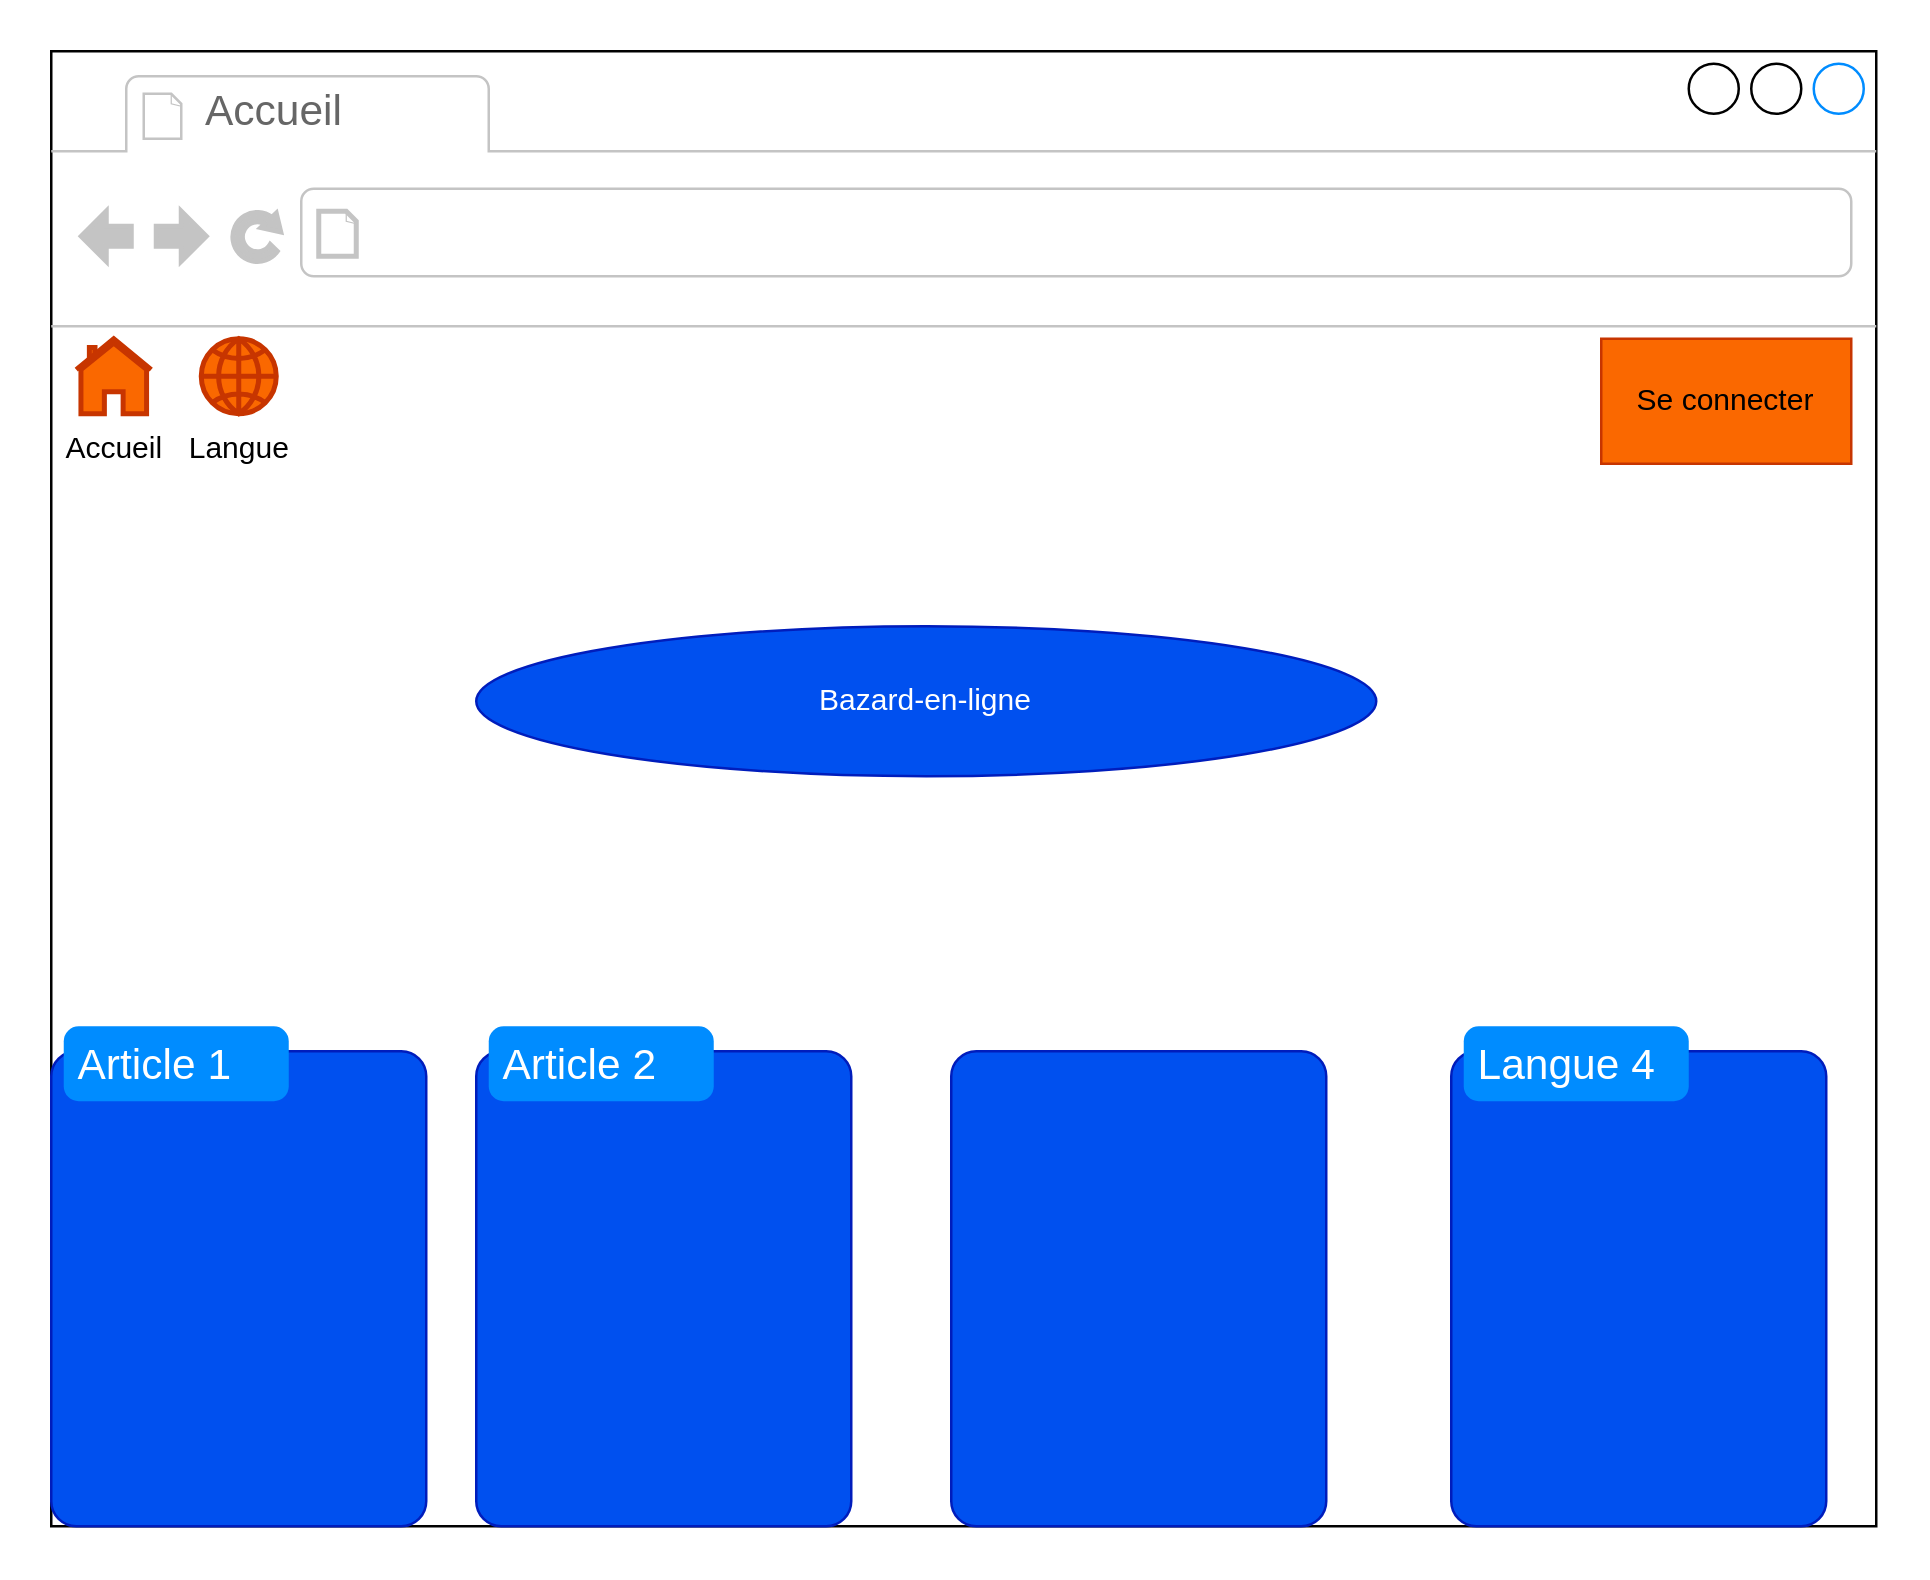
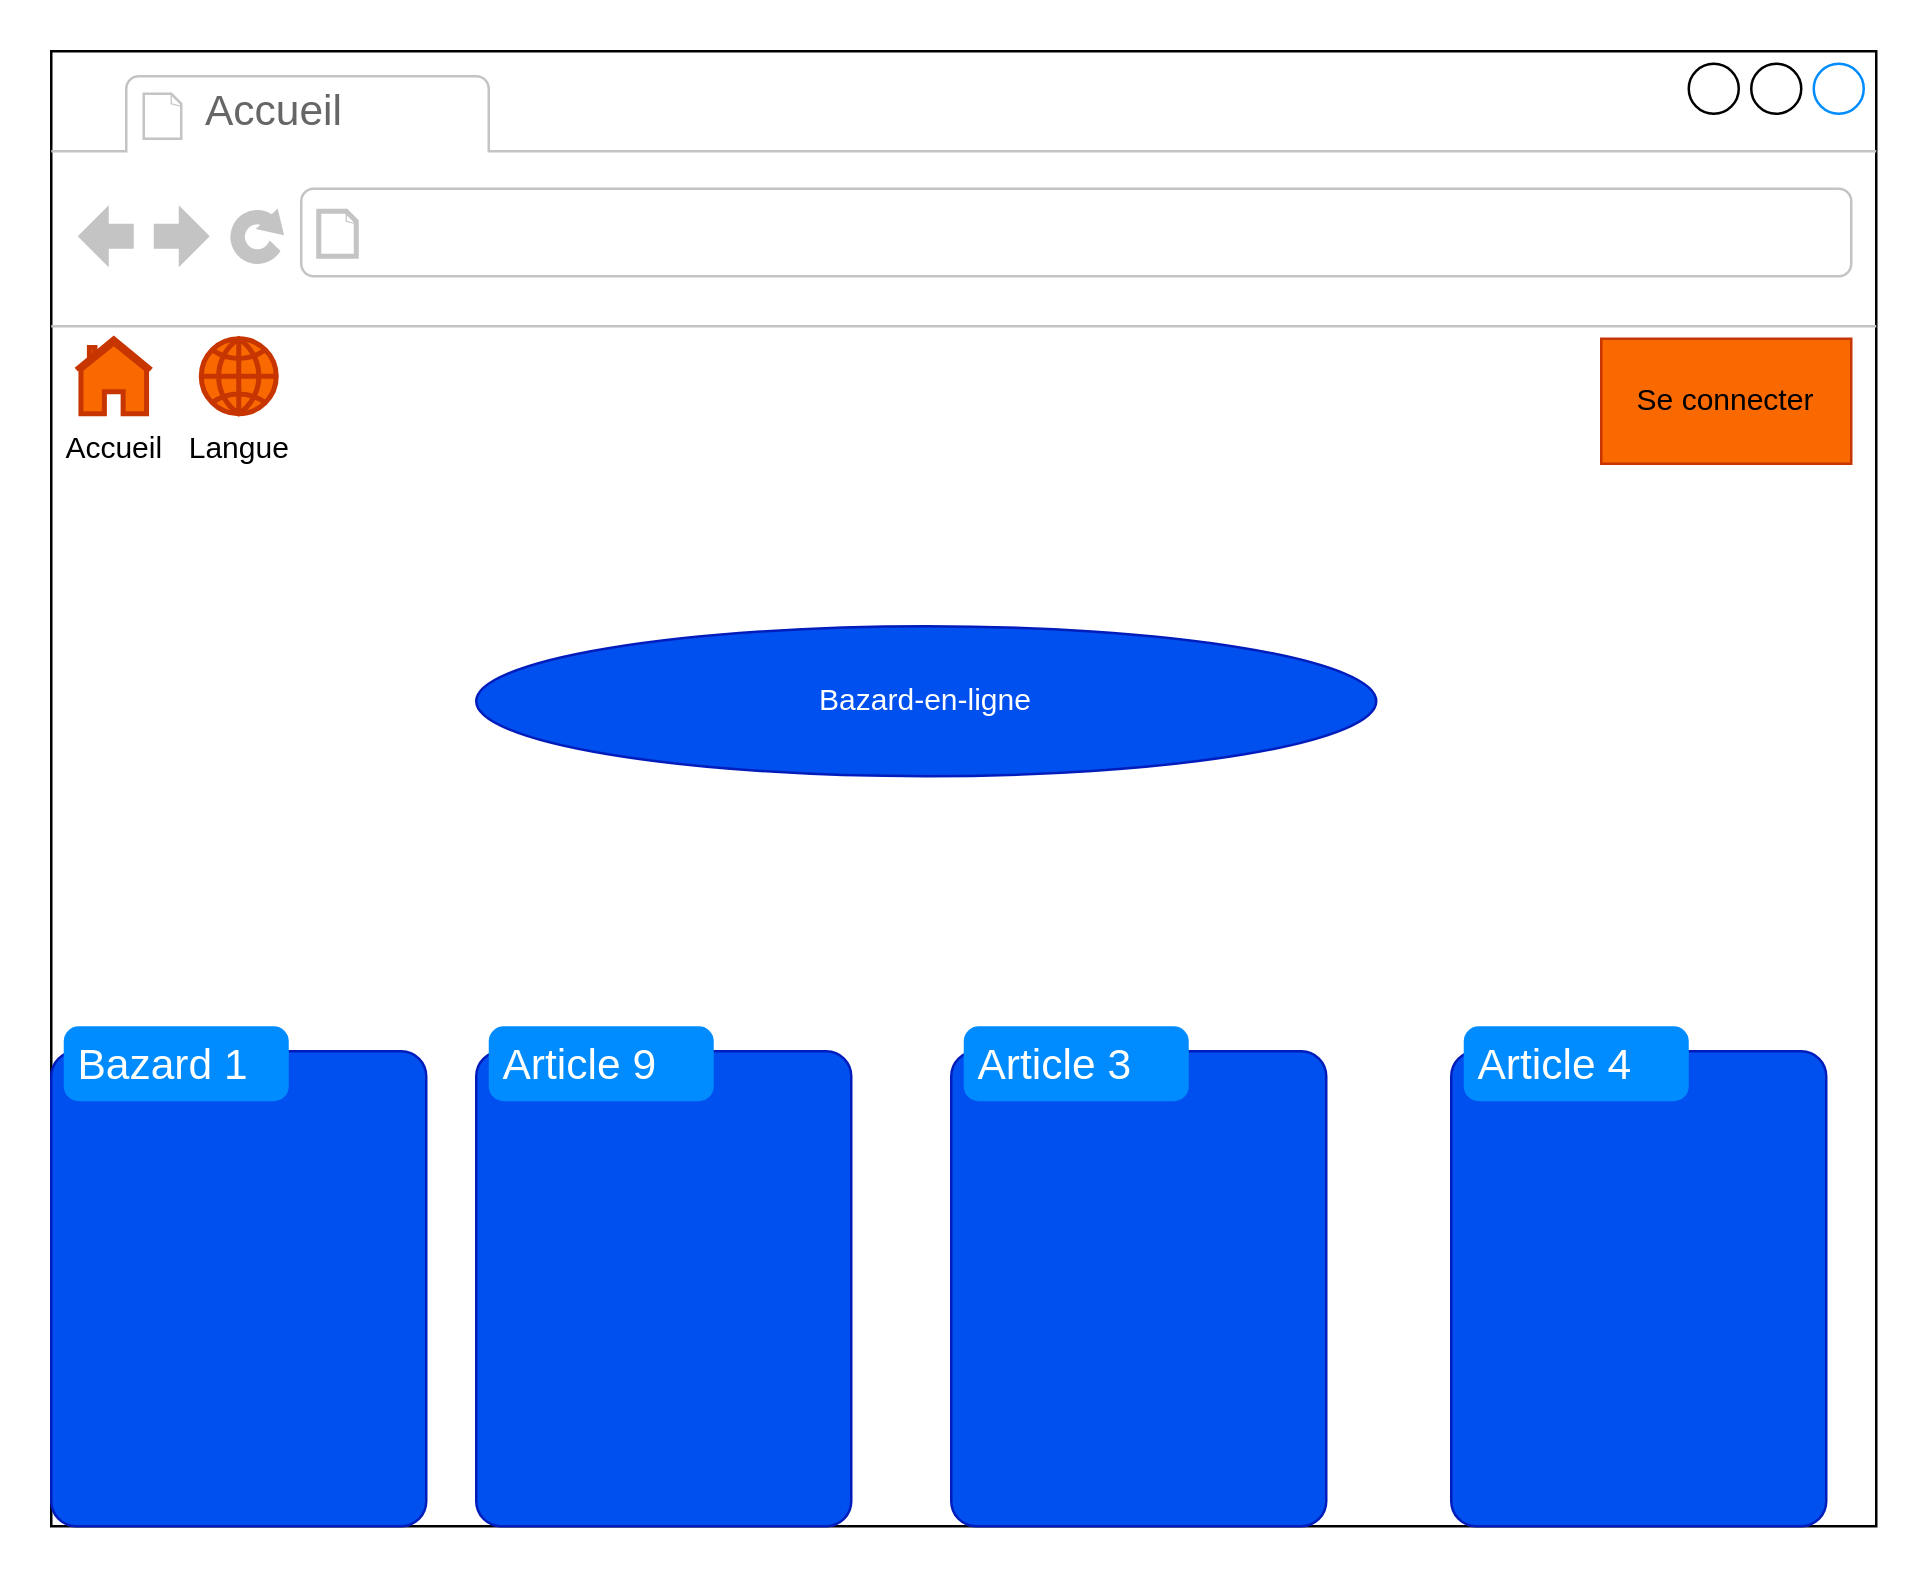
node "Article 3": added
node "Article 1": label "Article 1" -> "Bazard 1"
node "Article 2": label "Article 2" -> "Article 9"
node "Langue 4": label "Langue 4" -> "Article 4"
